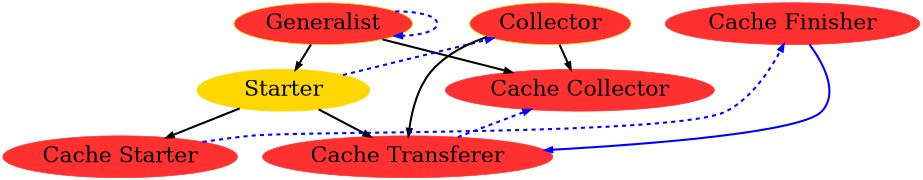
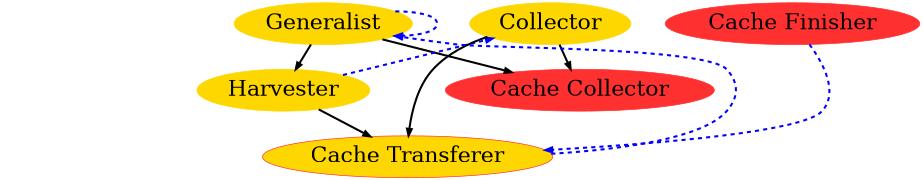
node "Generalist": fillcolor firebrick1 -> gold
node "Collector": fillcolor firebrick1 -> gold
node "Starter": label "Starter" -> "Harvester"
edge "Cache Transferer" -> "Cache Collector": now "Cache Transferer" -> "Generalist"
edge "Cache Finisher" -> "Cache Transferer": style solid -> dashed
node "Cache Starter": removed
node "Cache Transferer": fillcolor firebrick1 -> gold
